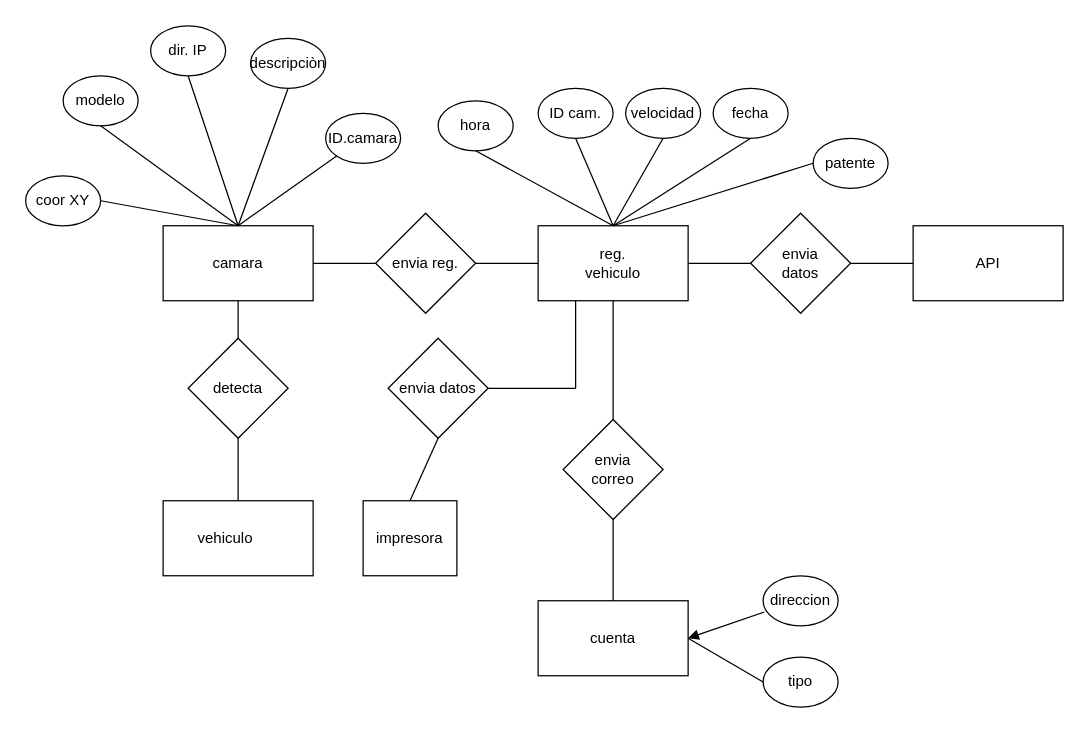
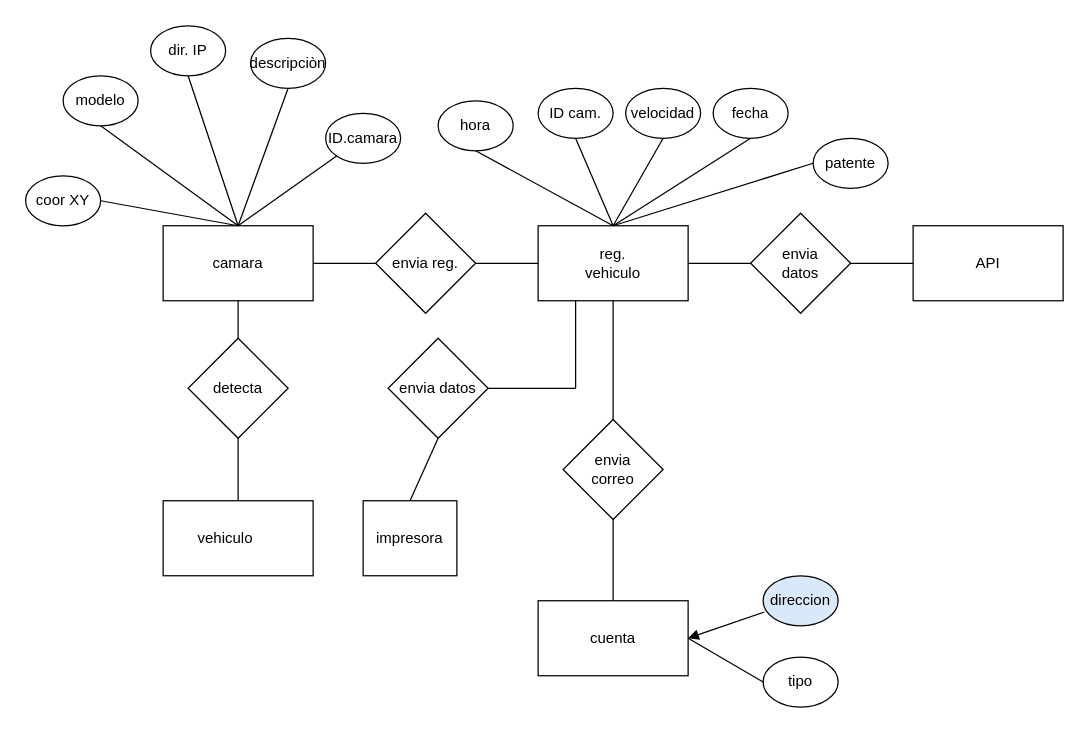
node "direccion": fillcolor #ffffff -> #dae8fc
